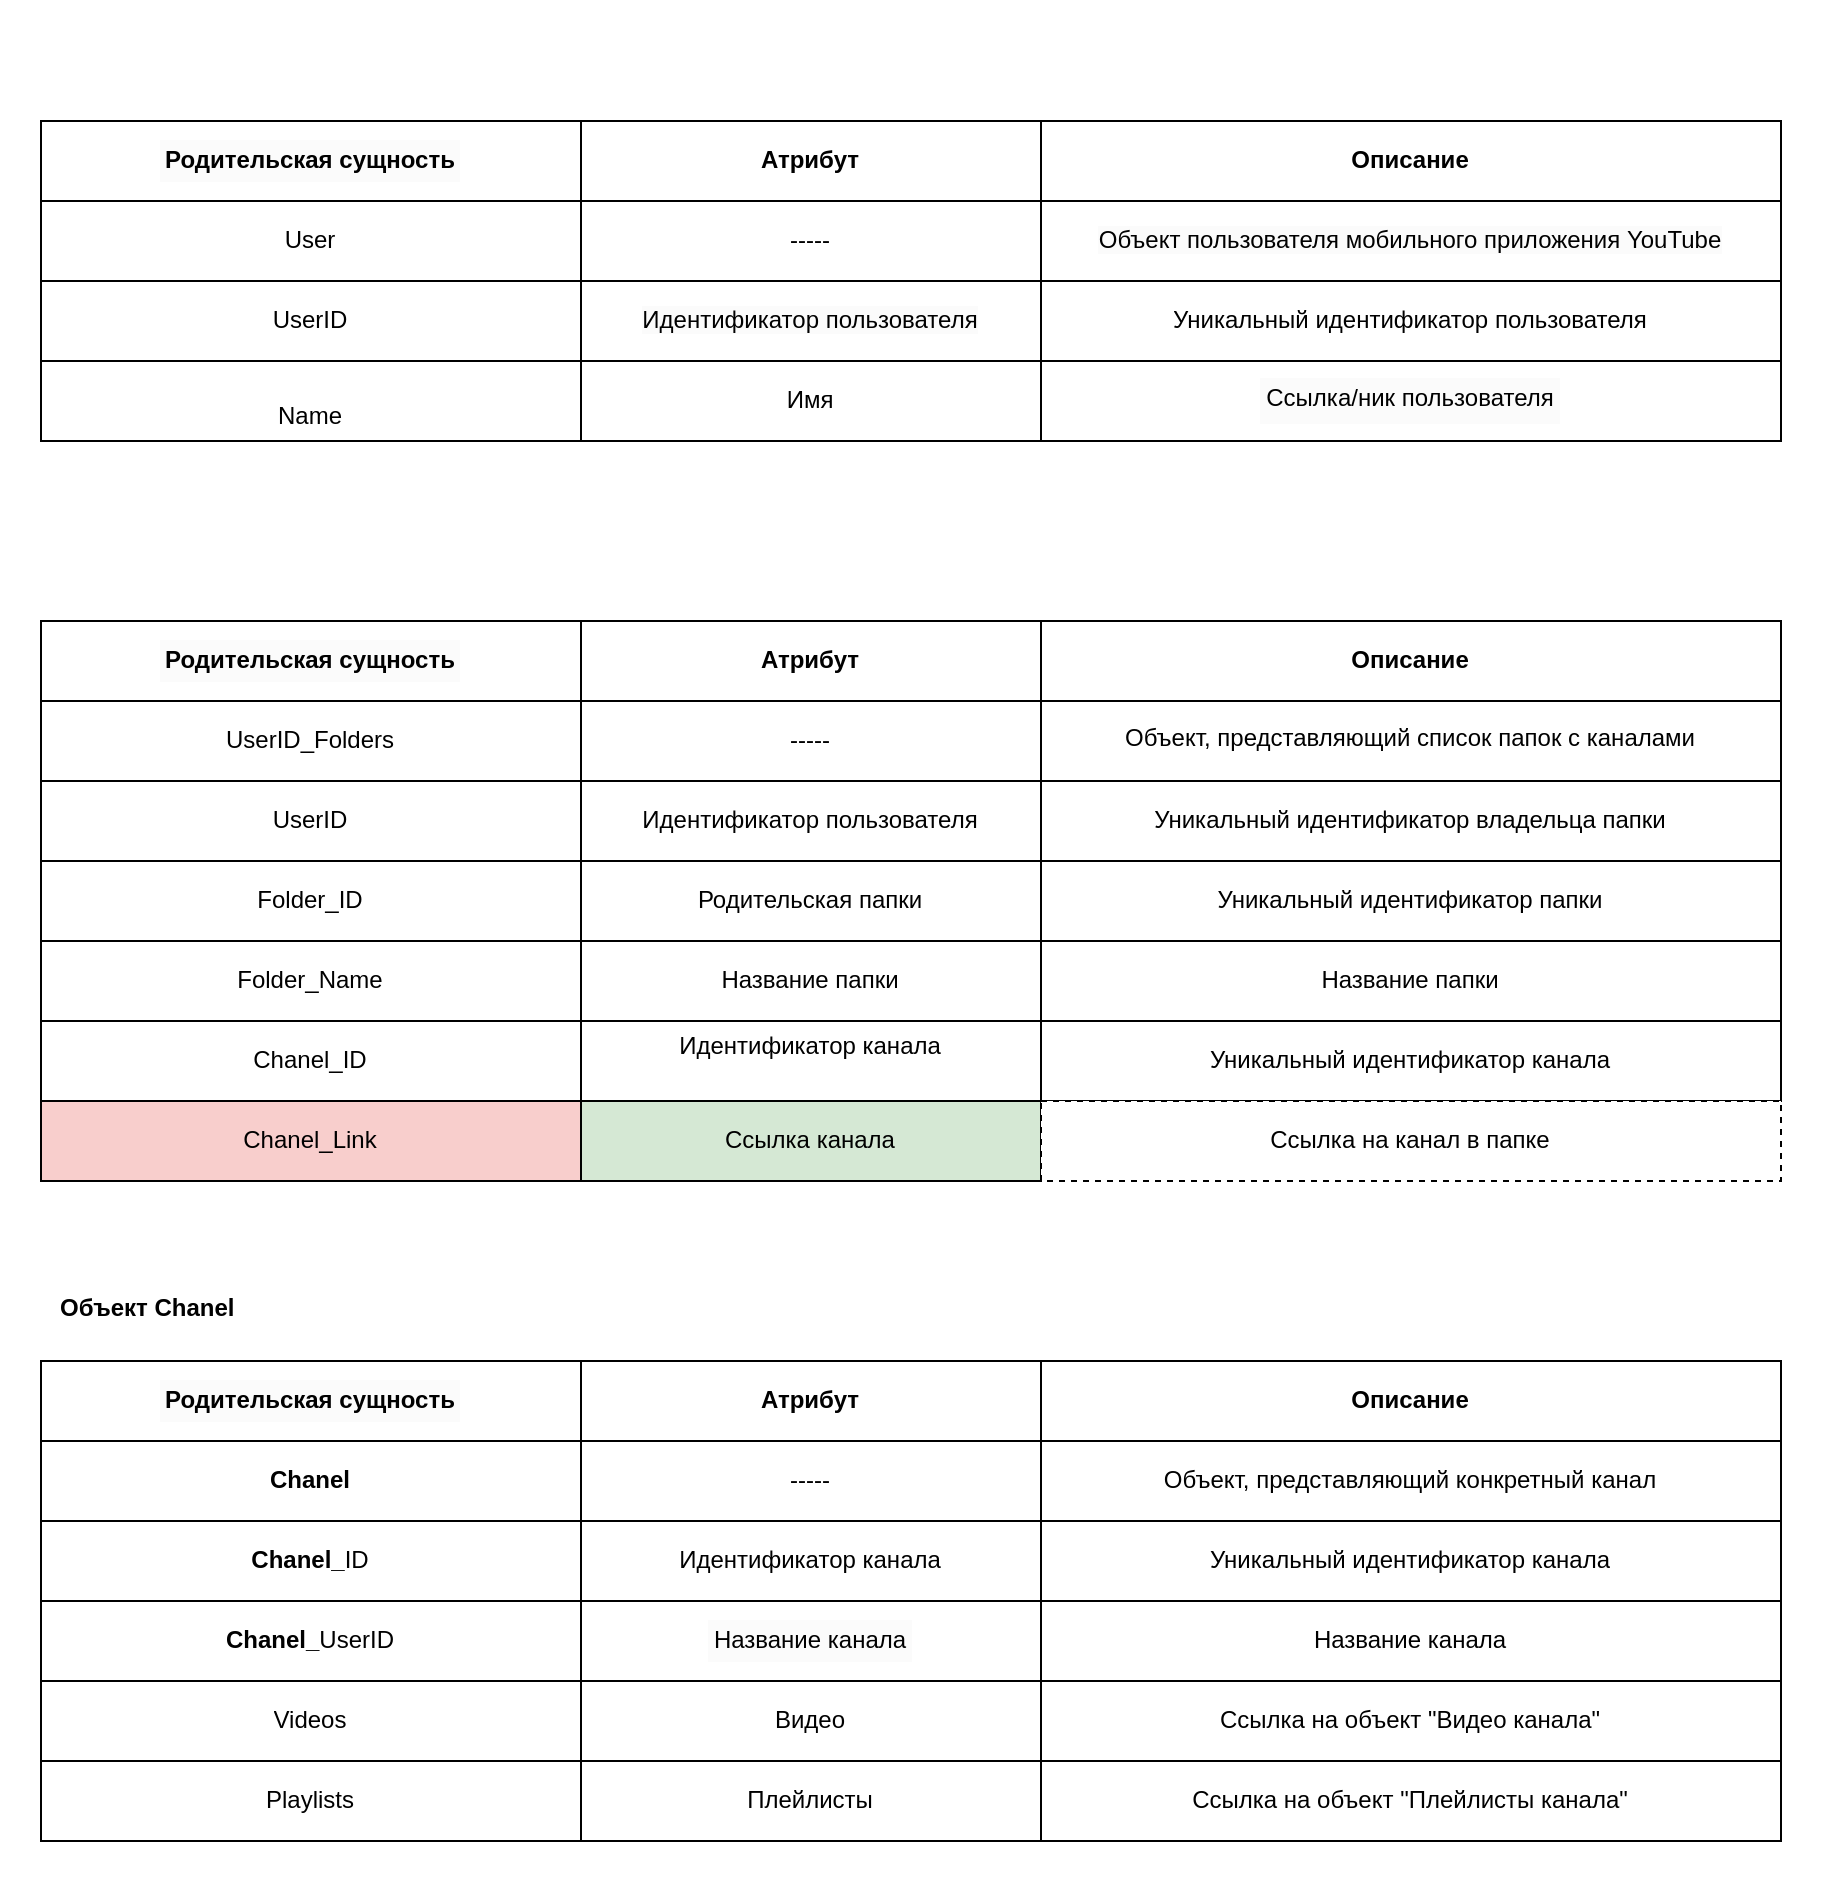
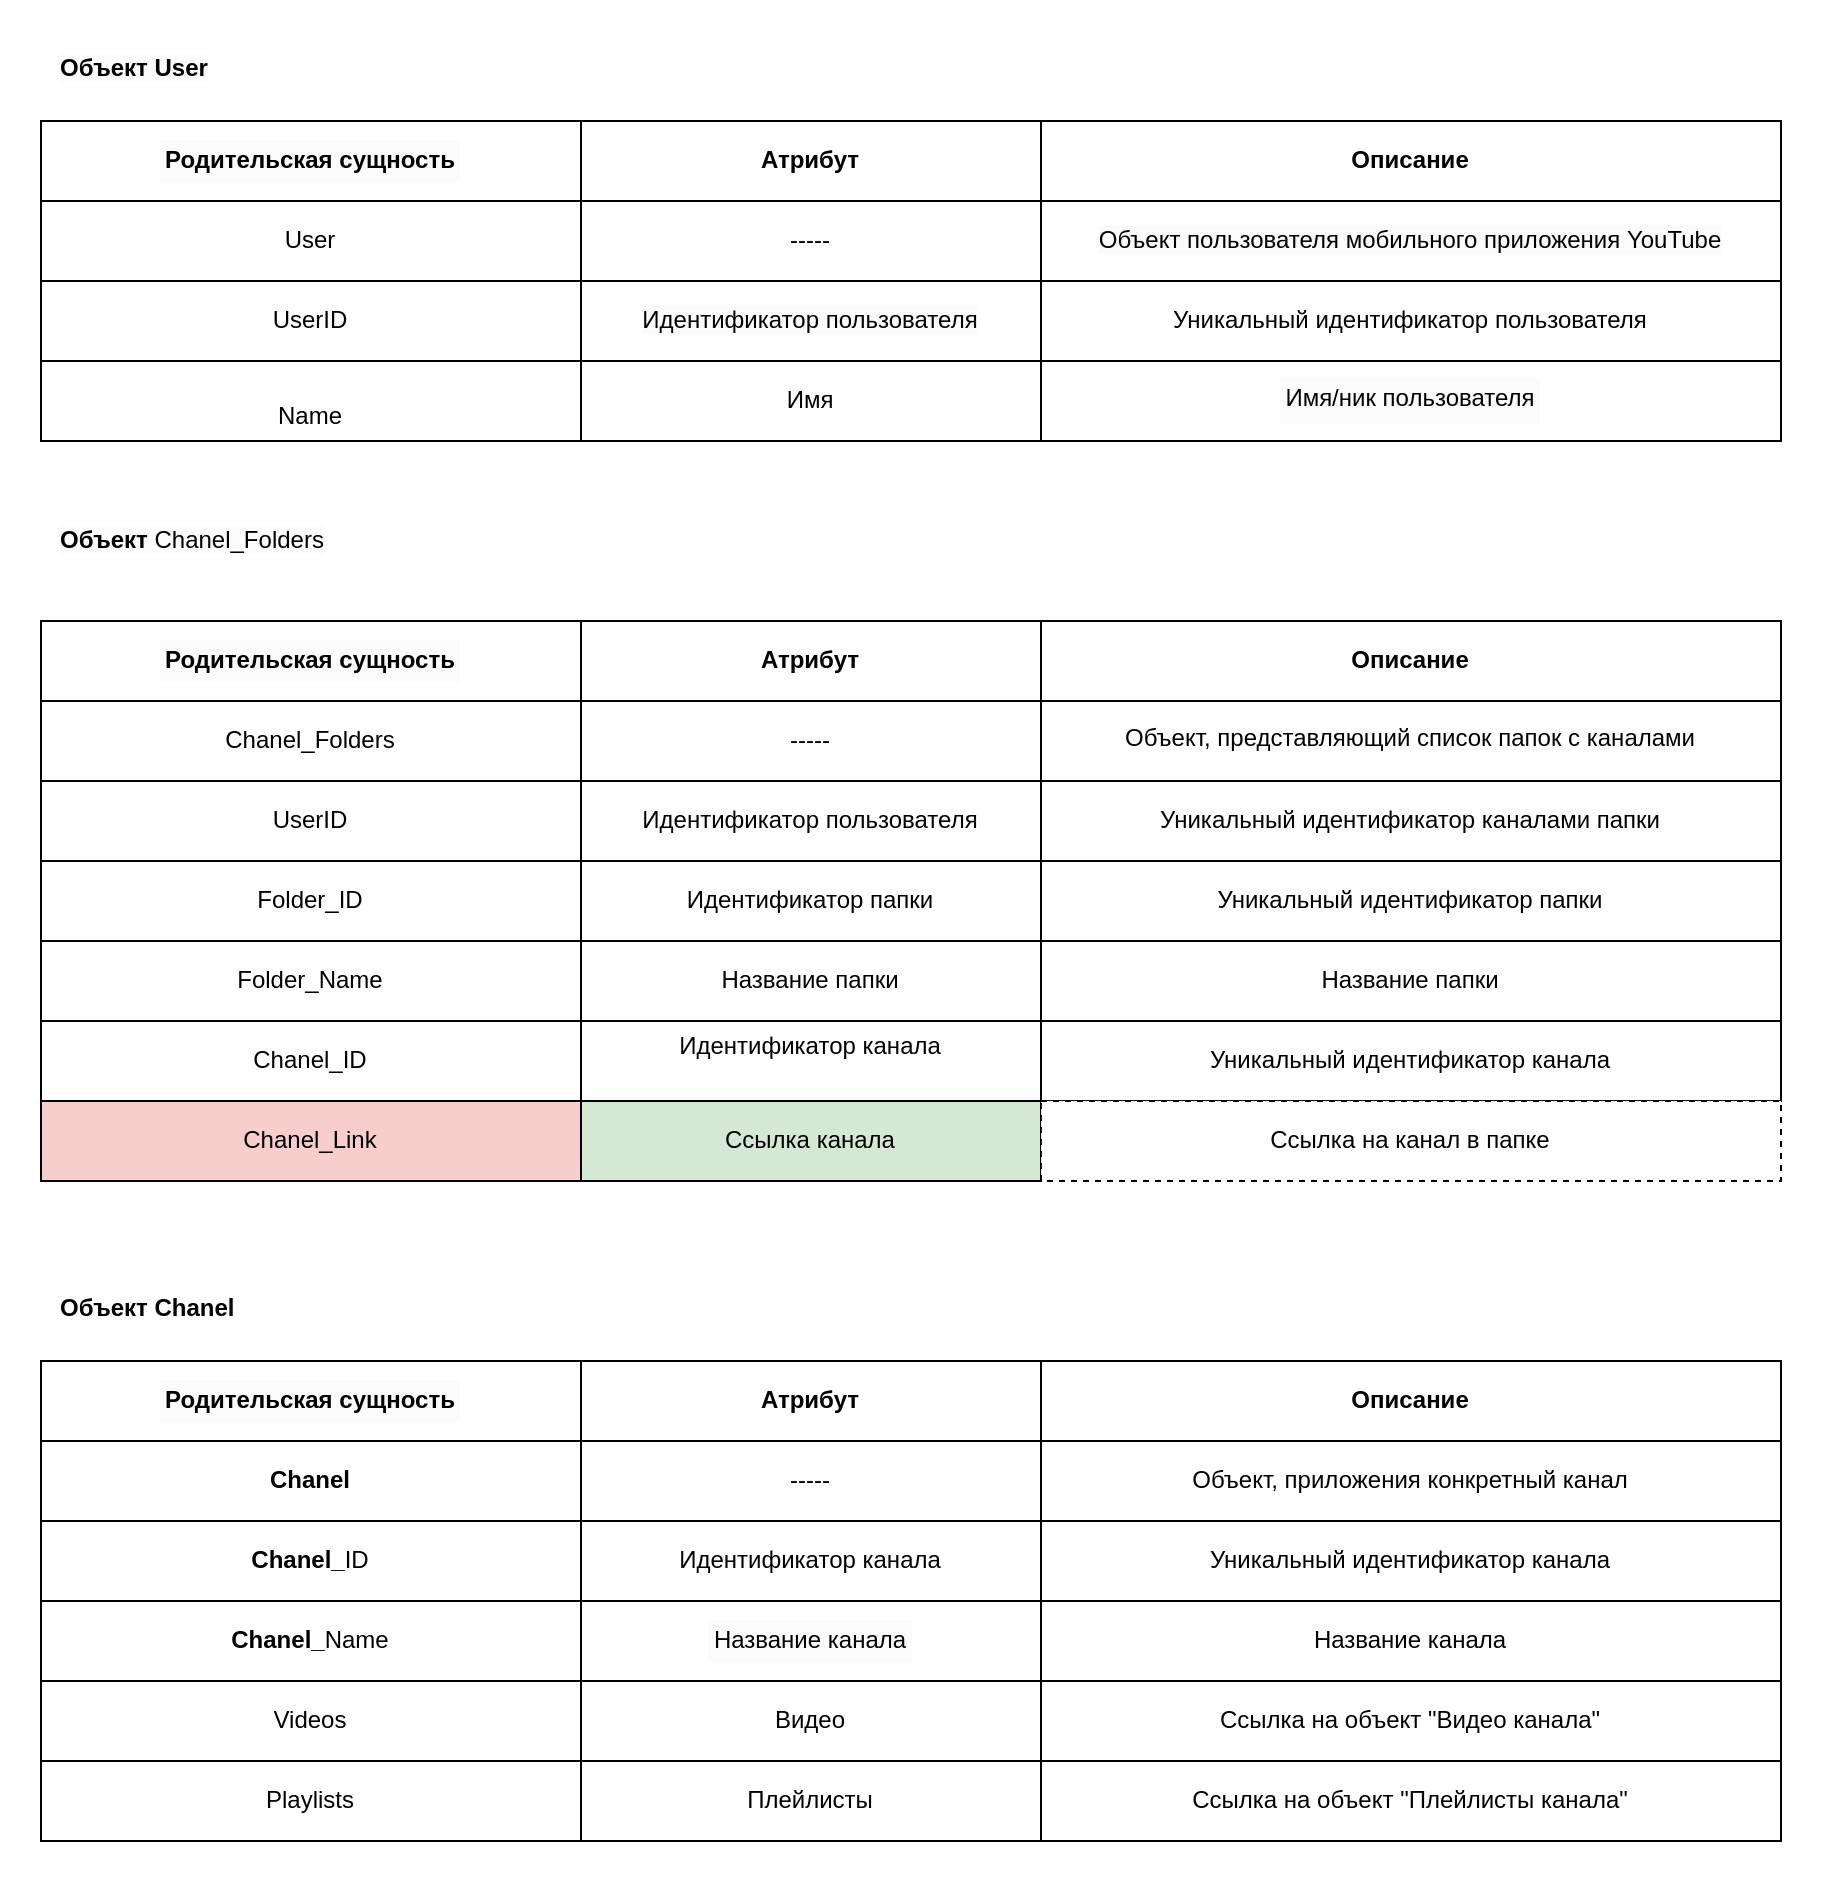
node "Объект User": added
node "Ссылка/ник пользователя": label "Ссылка/ник пользователя" -> "Имя/ник пользователя"
node "Объект Chanel_Folders": added
node "UserID_Folders": label "UserID_Folders" -> "Chanel_Folders"
node "Уникальный идентификатор владельца папки": label "Уникальный идентификатор владельца папки" -> "Уникальный идентификатор каналами папки"
node "Родительская папки": label "Родительская папки" -> "Идентификатор папки"
node "Объект, представляющий конкретный канал": label "Объект, представляющий конкретный канал" -> "Объект, приложения конкретный канал"
node "Chanel_UserID": label "Chanel_UserID" -> "Chanel_Name"
